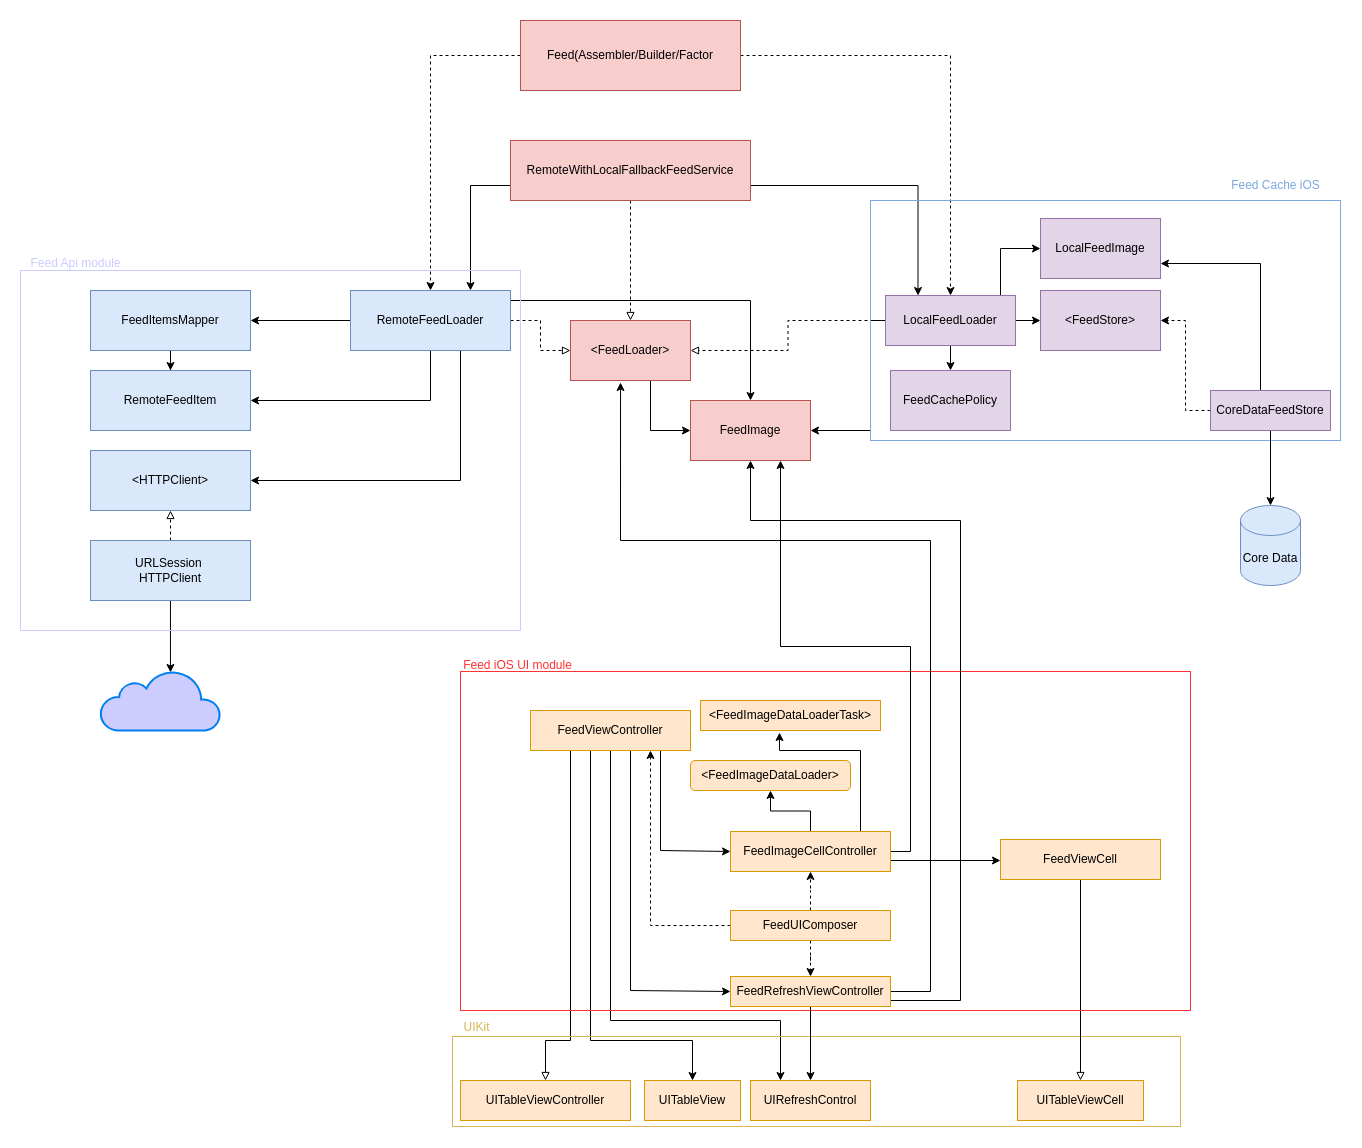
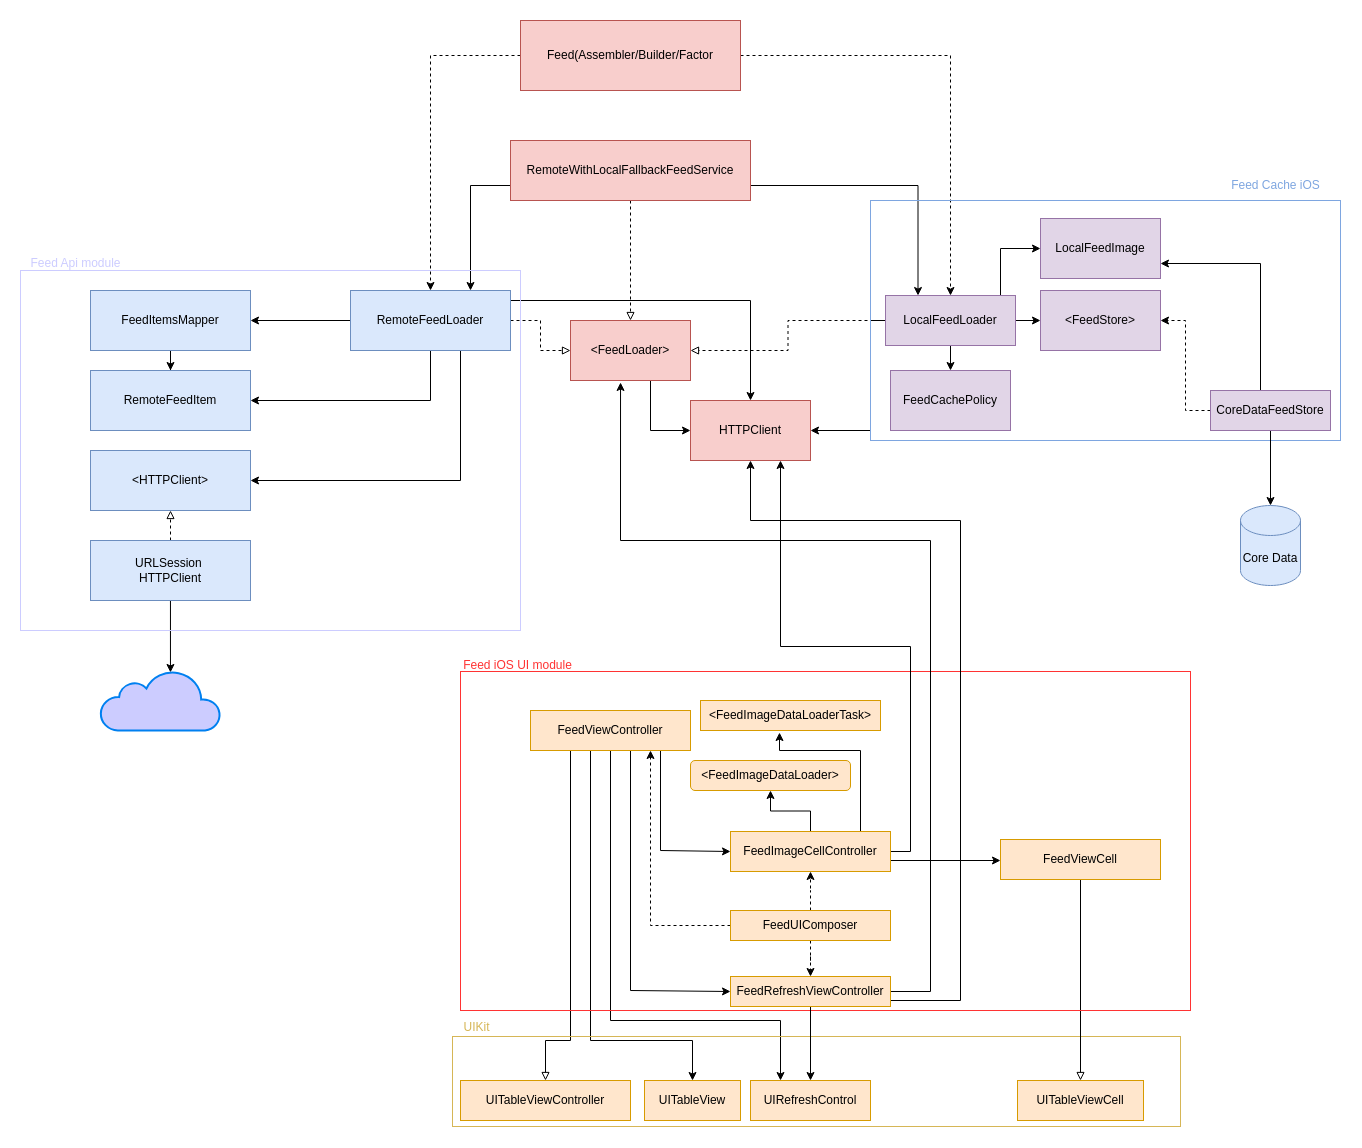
node "FeedImage": label "FeedImage" -> "HTTPClient"
